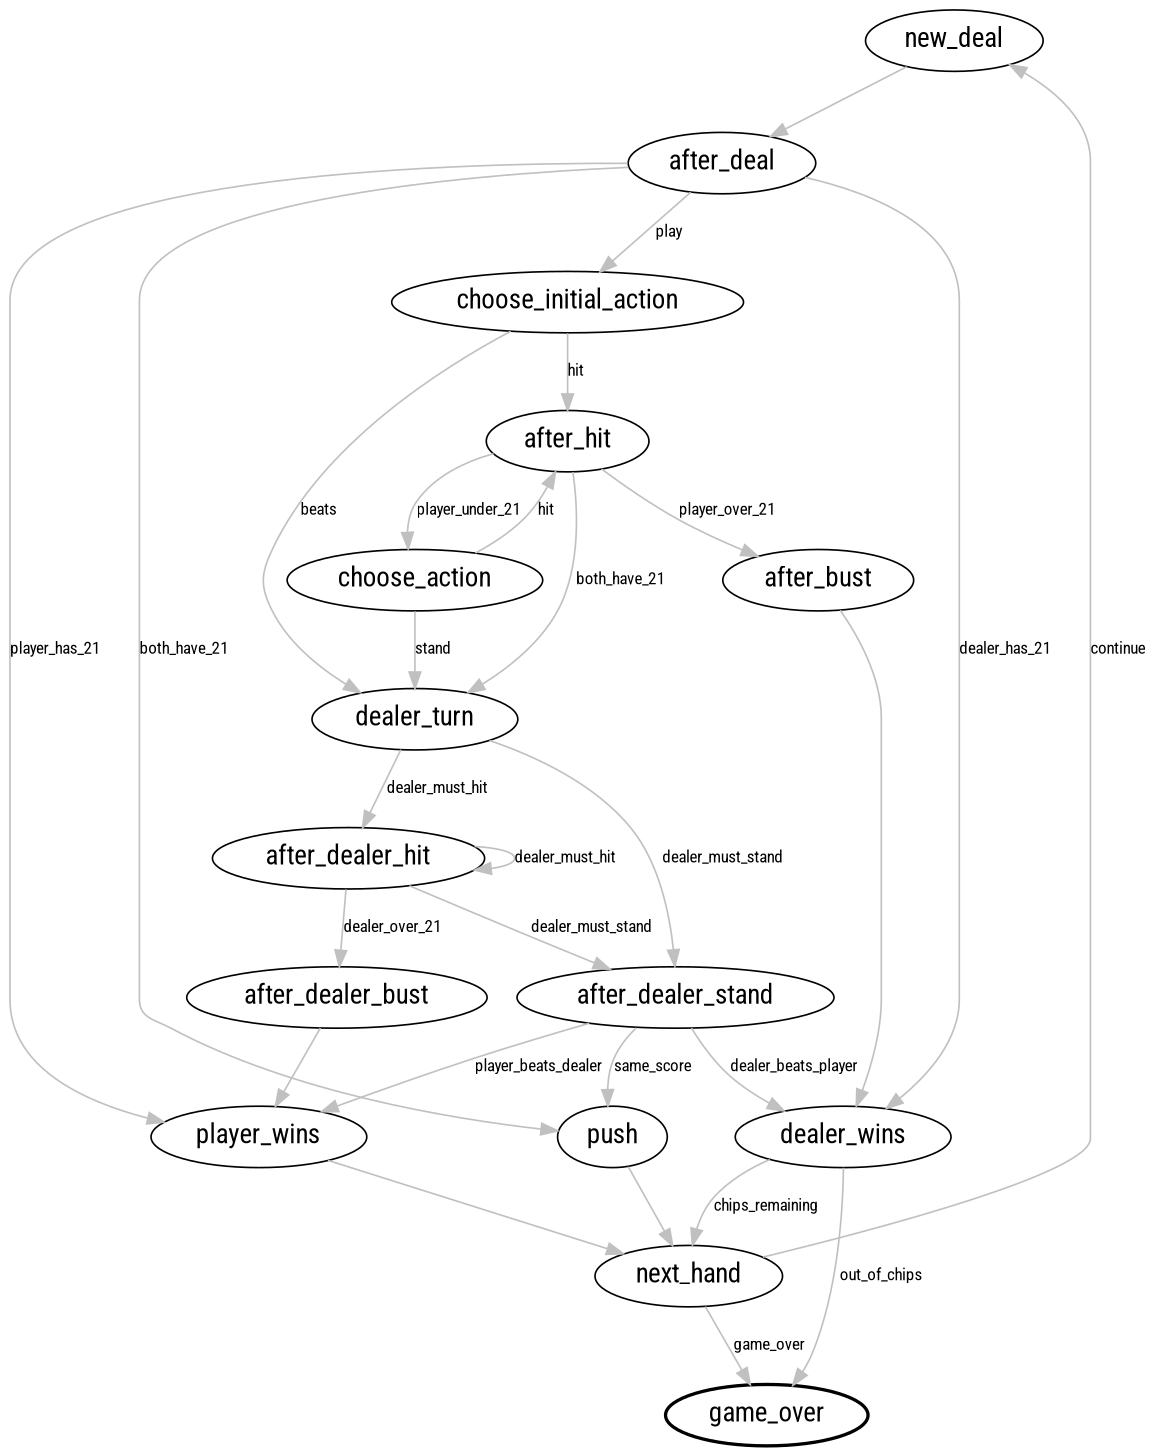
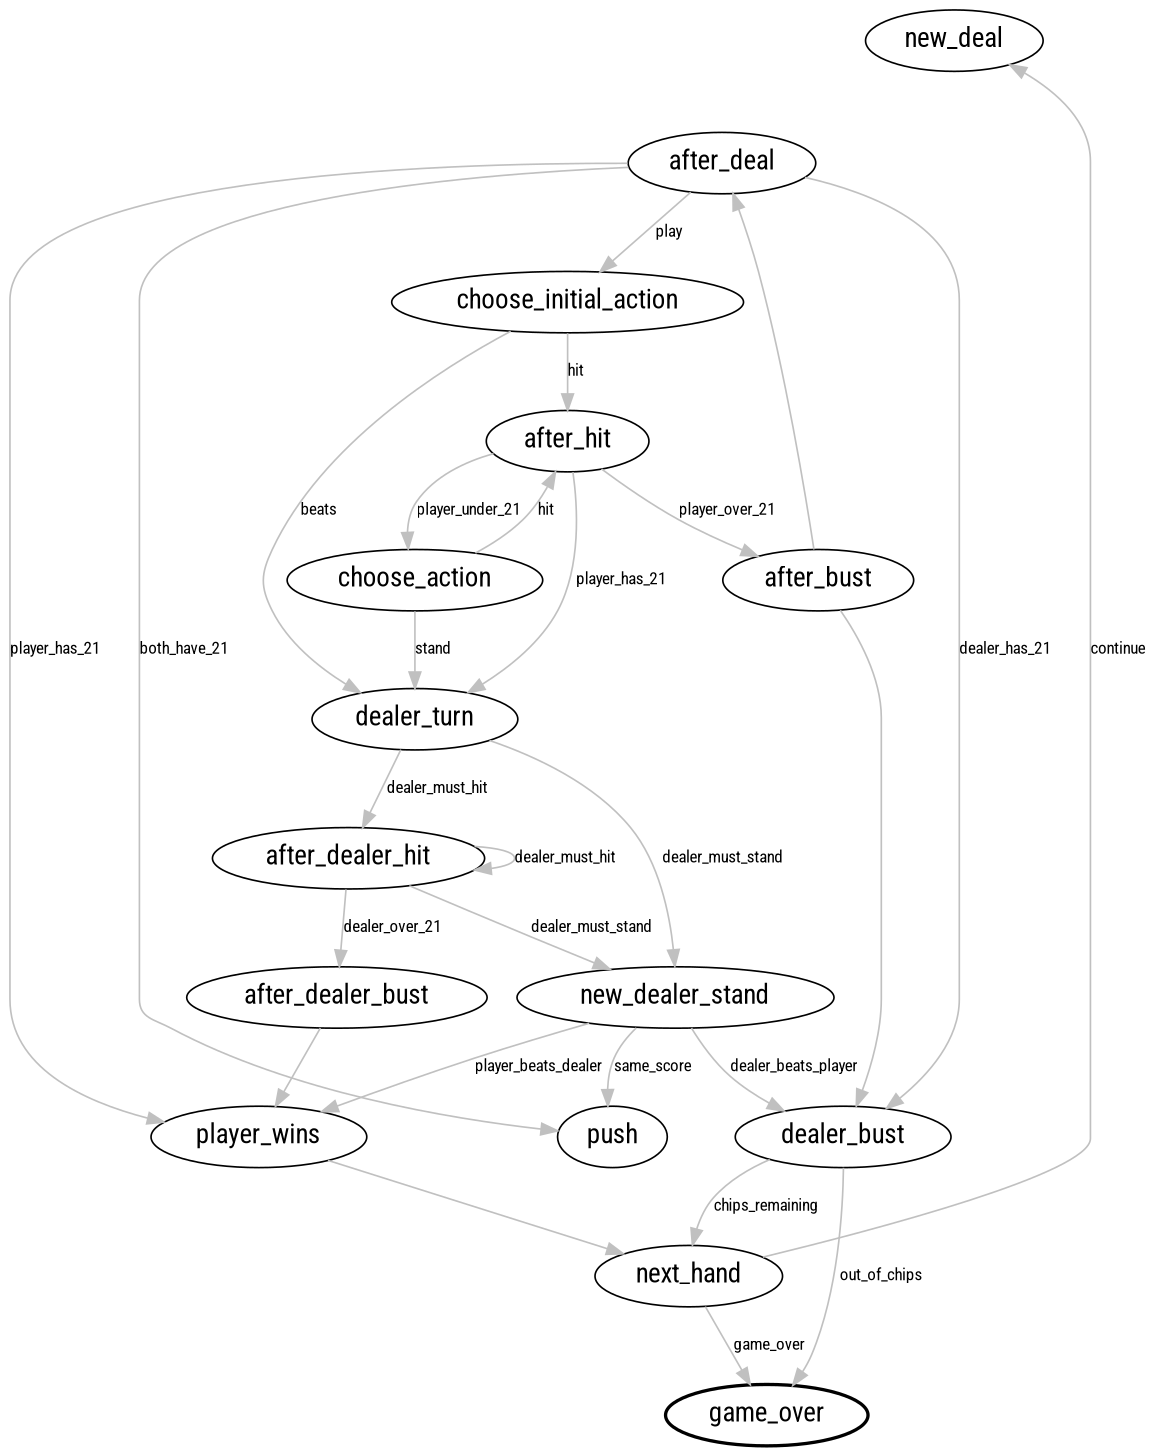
edge "new_deal" -> "after_deal": now "after_bust" -> "after_deal"
edge "after_hit" -> "dealer_turn": label "both_have_21" -> "player_has_21"
node "after_dealer_stand": label "after_dealer_stand" -> "new_dealer_stand"
node "dealer_wins": label "dealer_wins" -> "dealer_bust"
edge "push" -> "next_hand": removed
